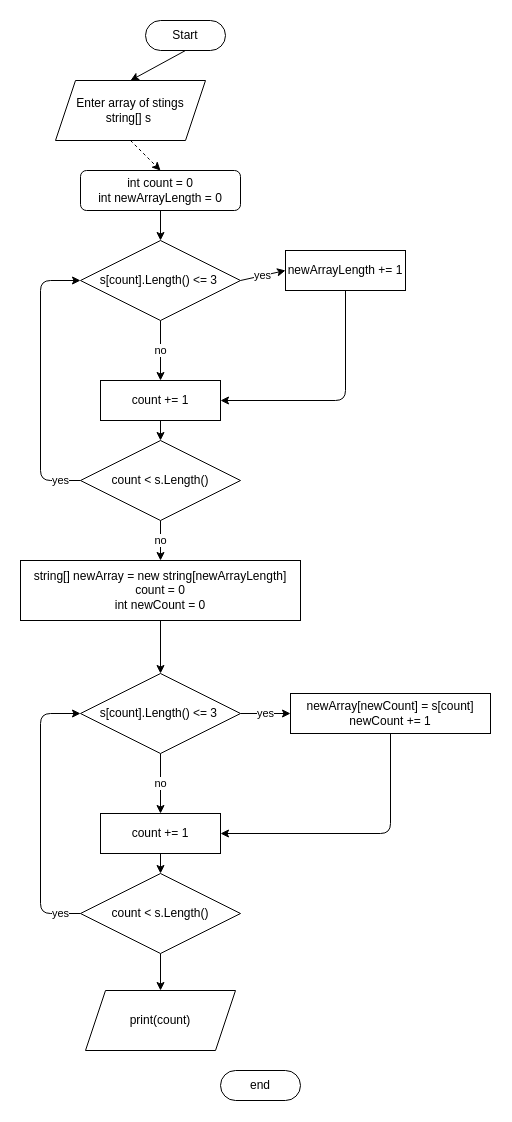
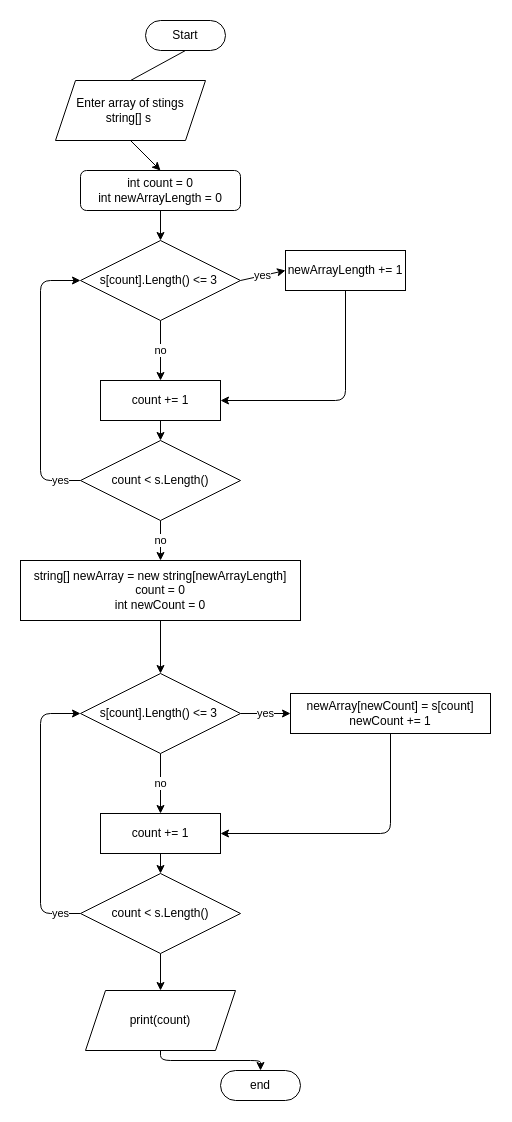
edge "Start" -> "Enter array of stings string[] s": arrowhead classic -> none
edge "Enter array of stings string[] s" -> "int count = 0 int newArrayLength = 0": style dashed -> solid
edge "print(count)" -> "end": added
